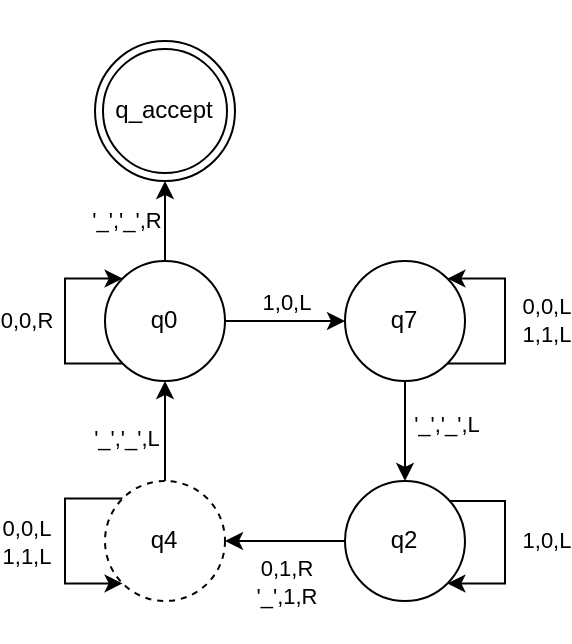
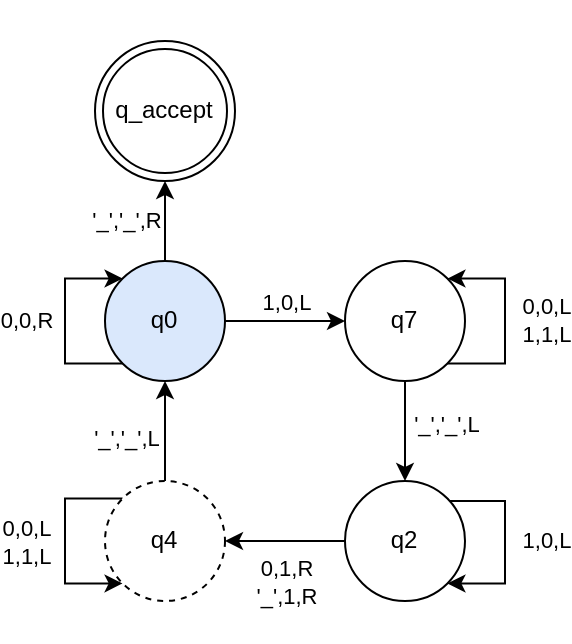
node "q0": fillcolor #ffffff -> #dae8fc
